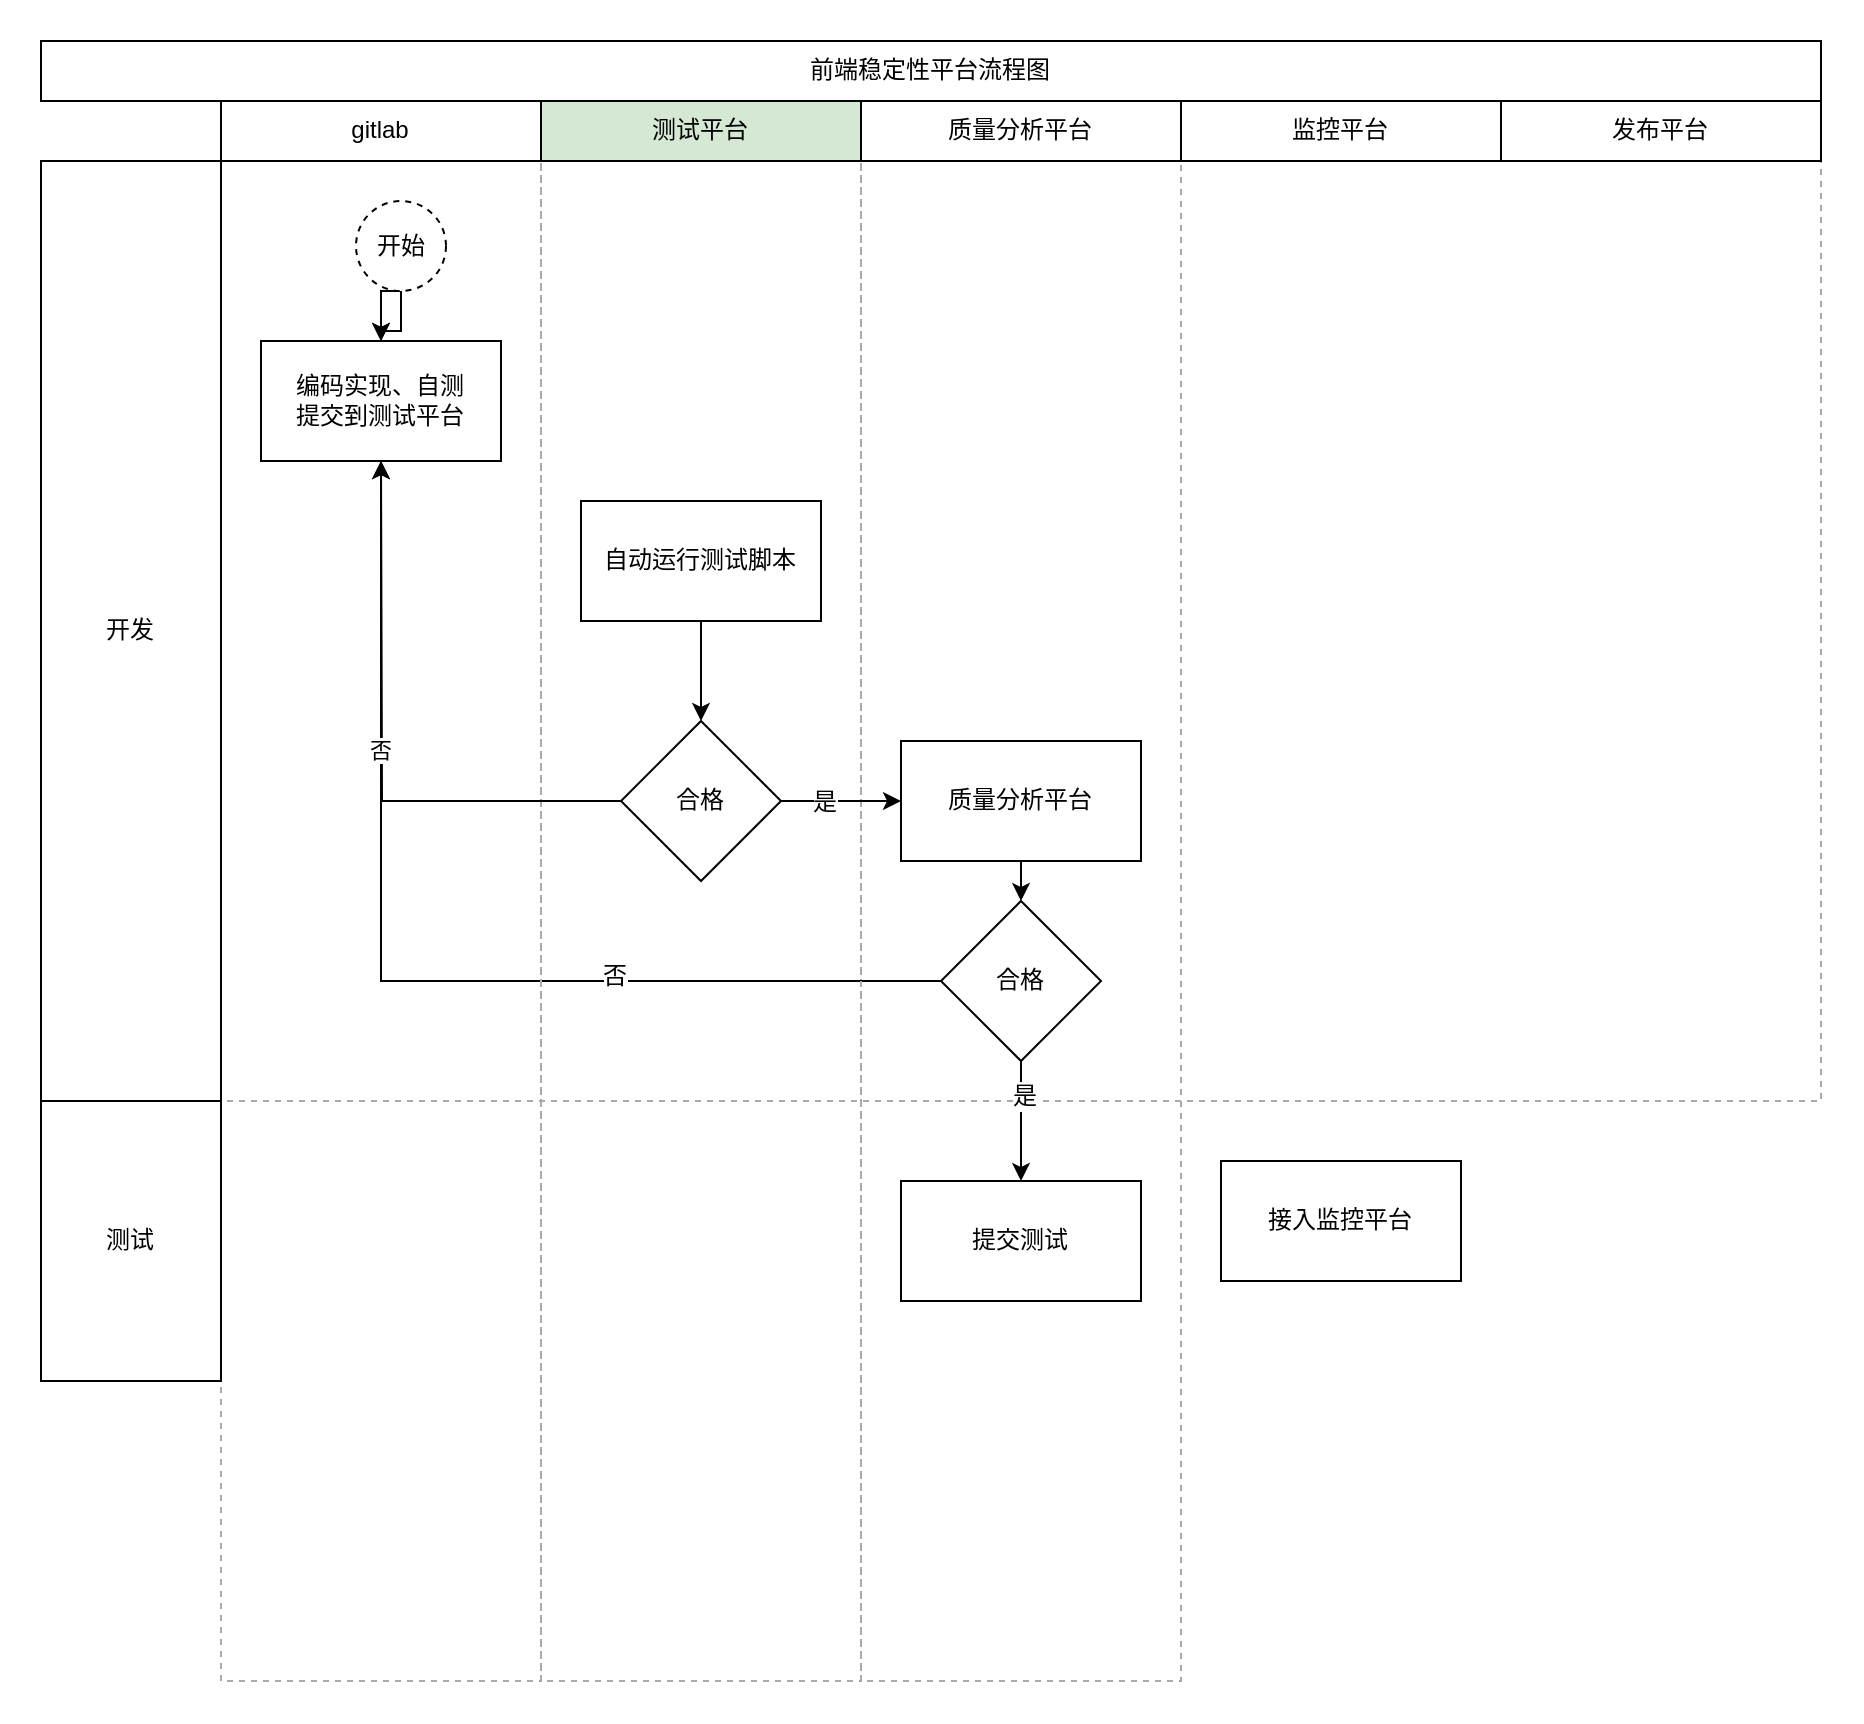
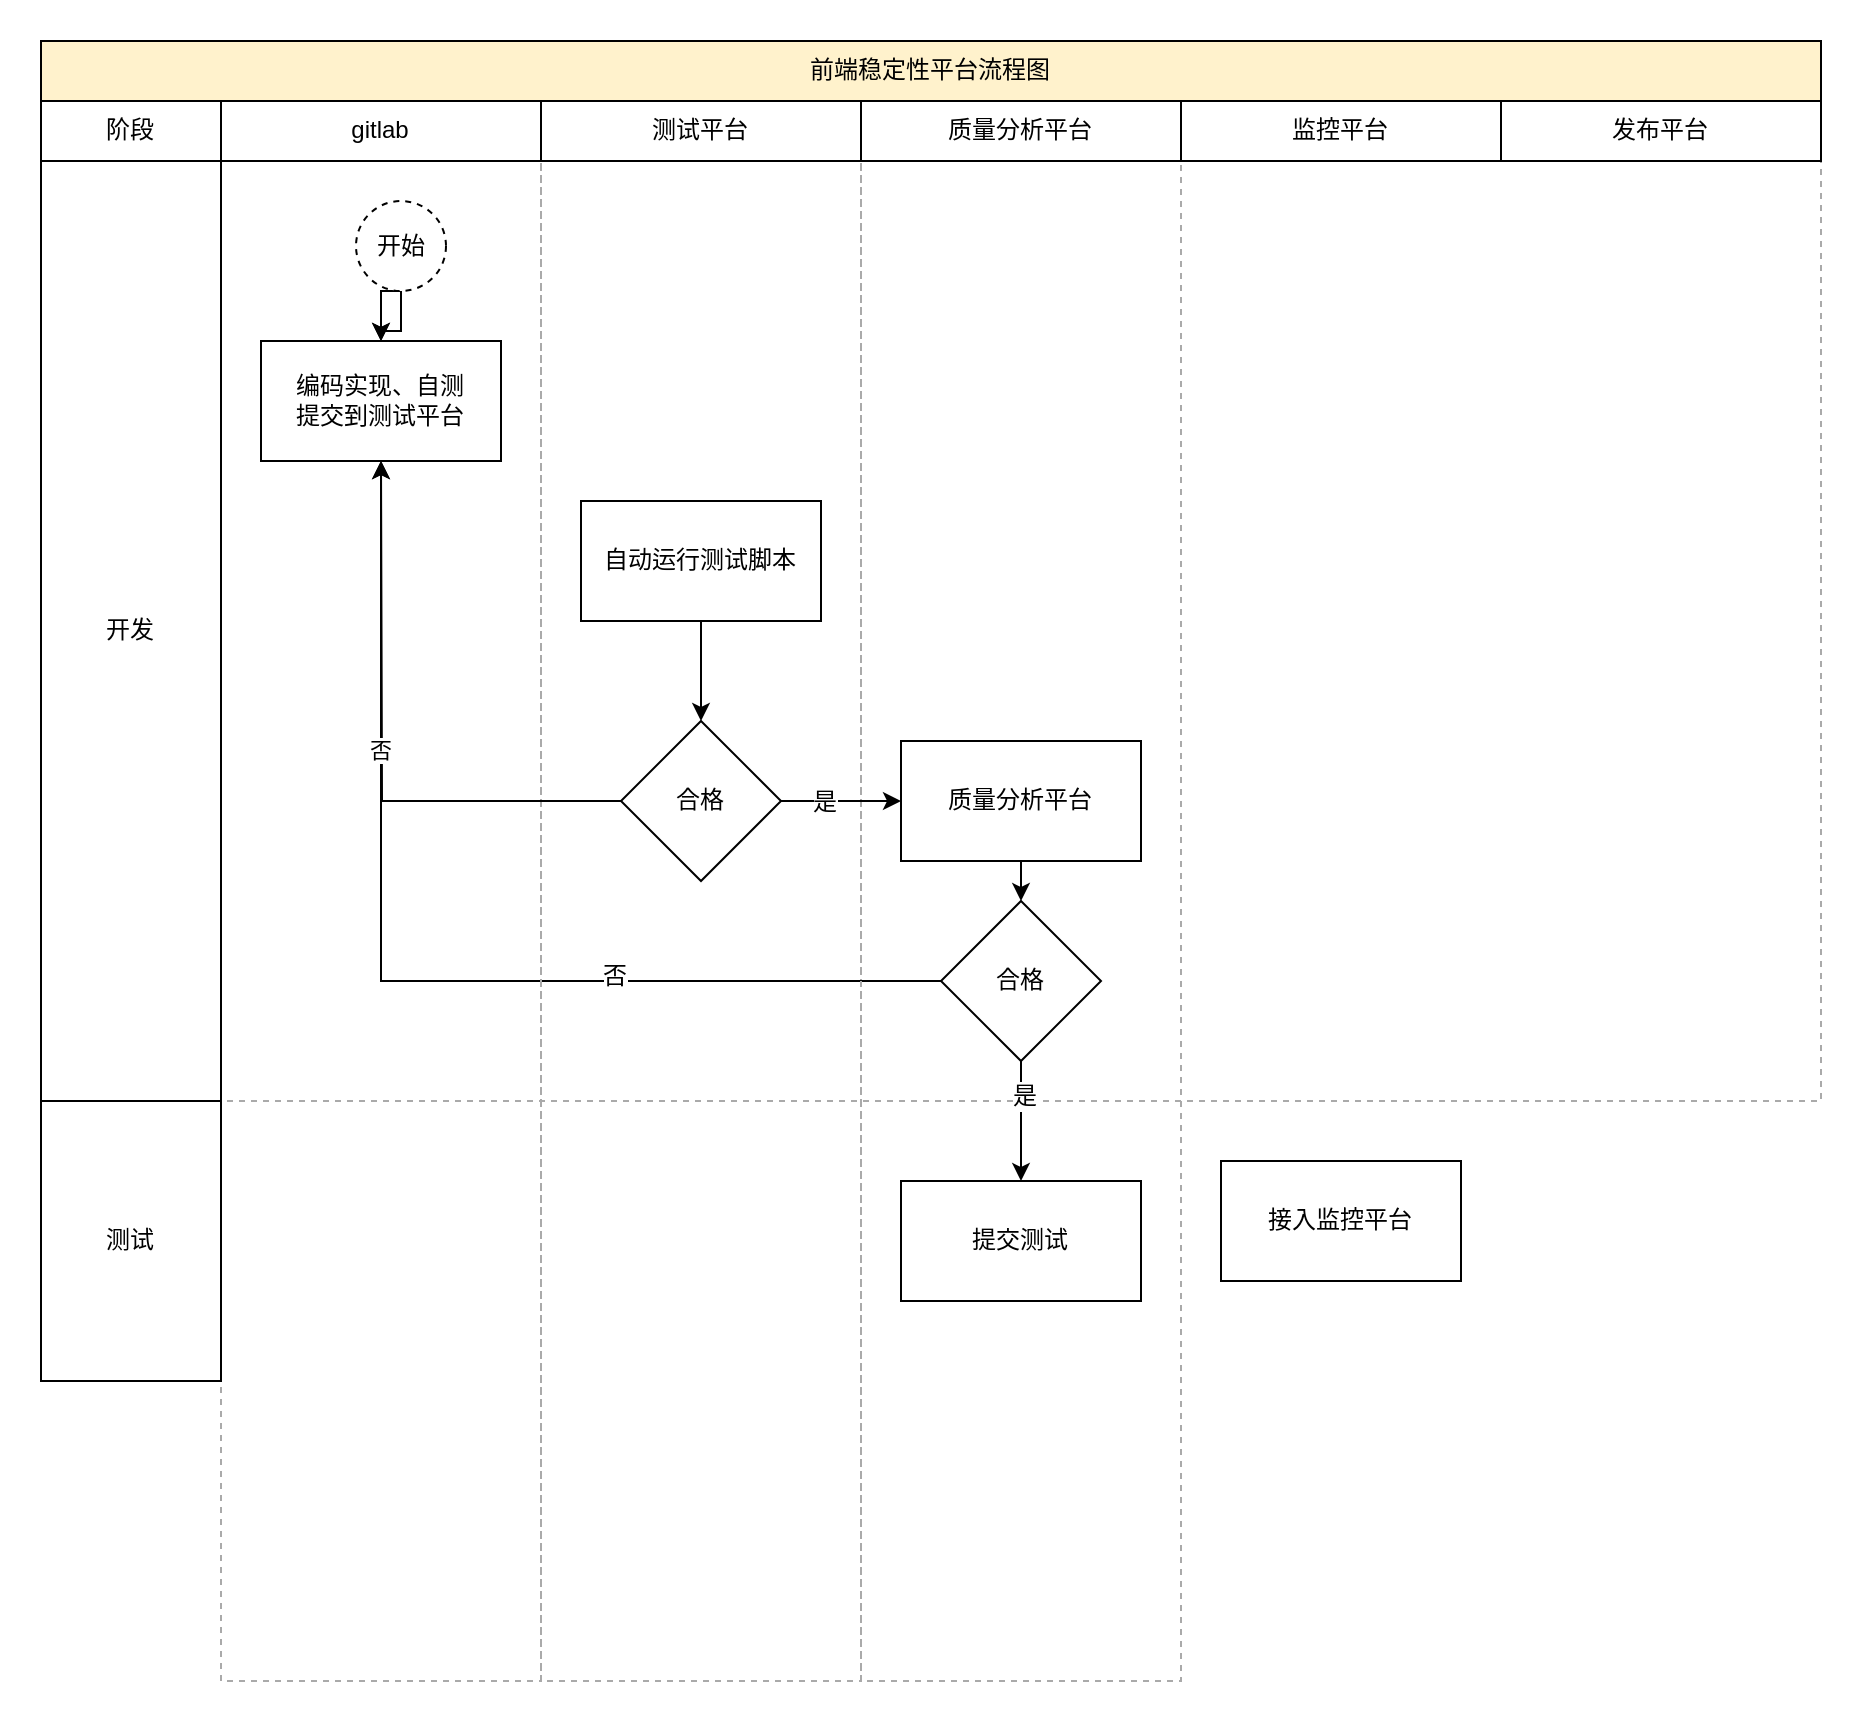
node "前端稳定性平台流程图": fillcolor #ffffff -> #fff2cc
node "阶段": added
node "测试平台": fillcolor #d5e8d4 -> #ffffff
